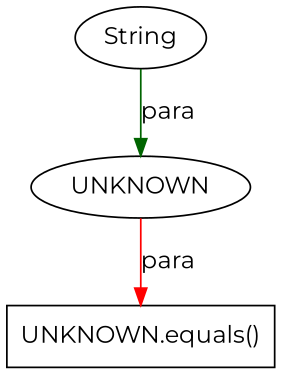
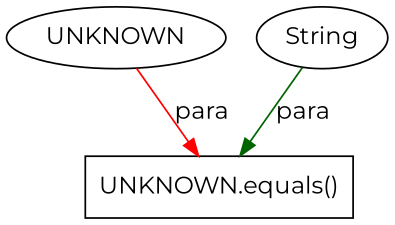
edge "String" -> "UNKNOWN": now "String" -> "UNKNOWN.equals()"
